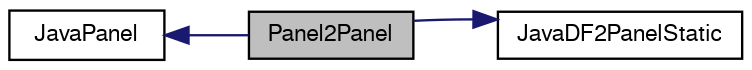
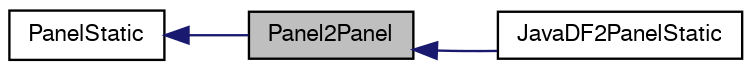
edge "Panel2Panel" -> "JavaDF2PanelStatic": reversed
node "JavaPanel": label "JavaPanel" -> "PanelStatic"
